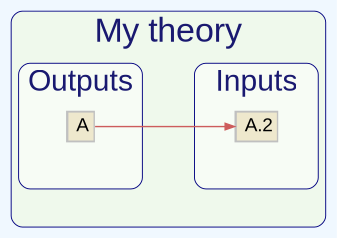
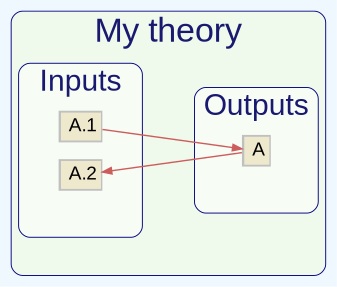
node "A.1": added
